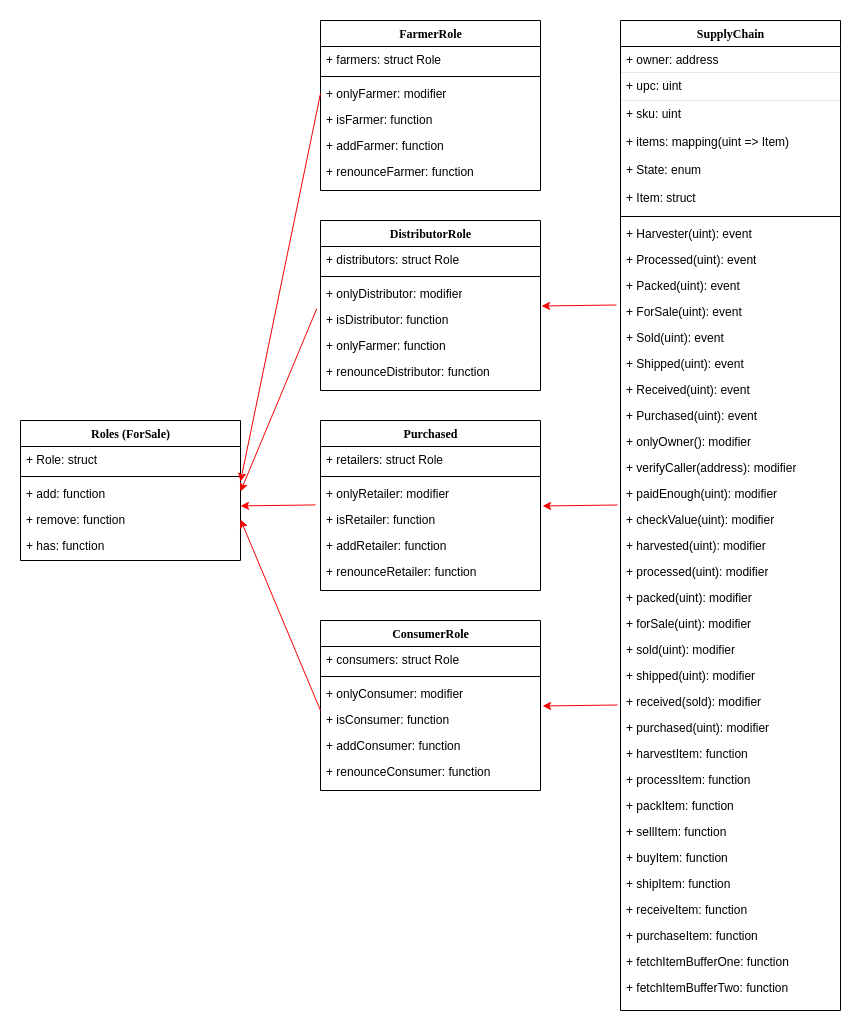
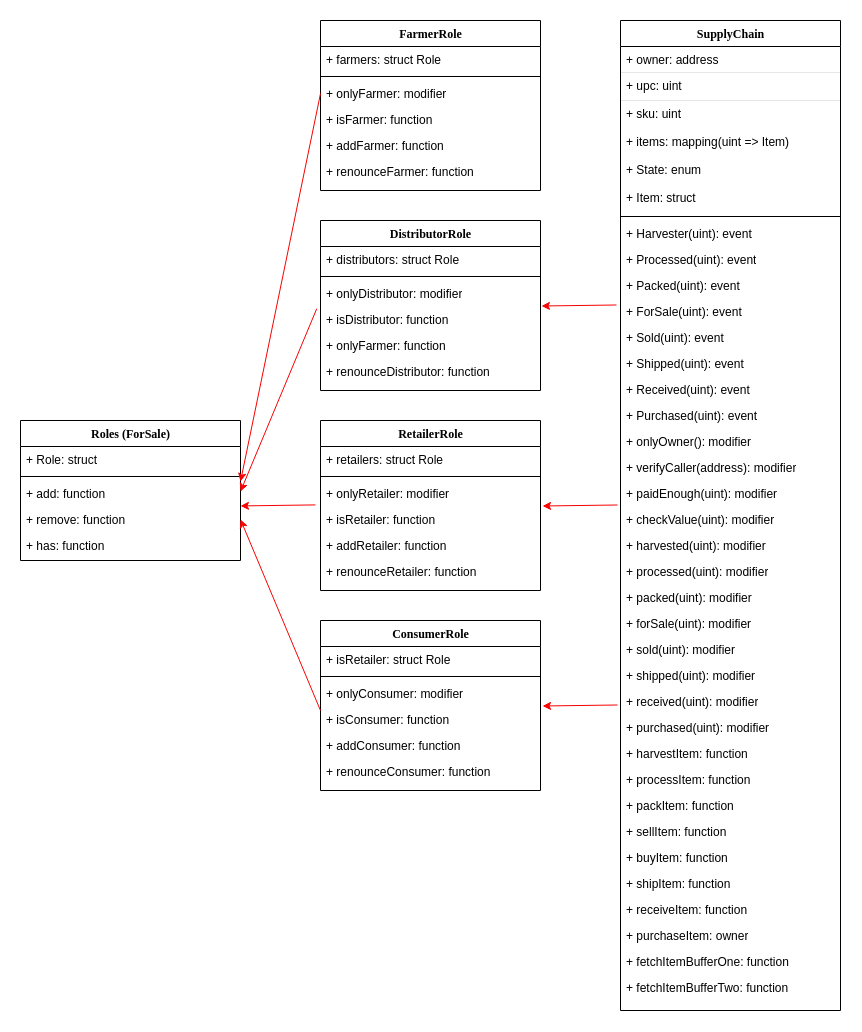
node "Purchased": label "Purchased" -> "RetailerRole"
node "+ consumers: struct Role": label "+ consumers: struct Role" -> "+ isRetailer: struct Role"
node "+ received(sold): modifier": label "+ received(sold): modifier" -> "+ received(uint): modifier"
node "+ purchaseItem: function": label "+ purchaseItem: function" -> "+ purchaseItem: owner"
